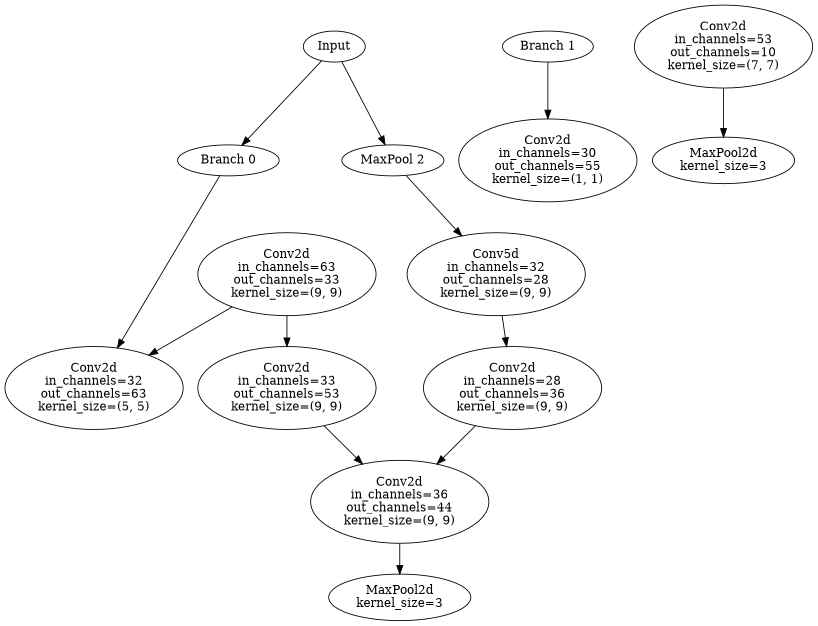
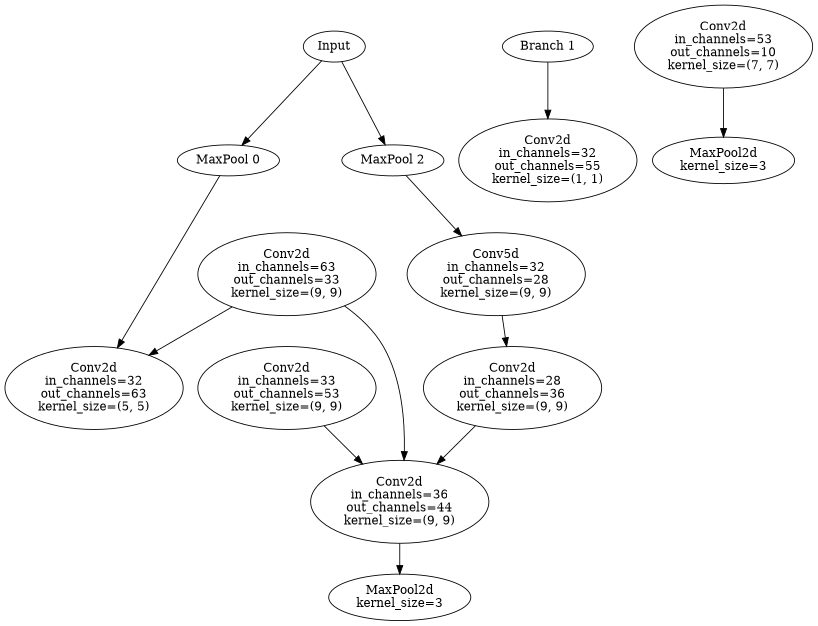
node "Branch 0": label "Branch 0" -> "MaxPool 0"
node "Conv2d in_channels=30 out_channels=55 kernel_size=(1, 1)": label "Conv2d in_channels=30 out_channels=55 kernel_size=(1, 1)" -> "Conv2d in_channels=32 out_channels=55 kernel_size=(1, 1)"
edge "Conv2d in_channels=63 out_channels=33 kernel_size=(9, 9)" -> "Conv2d in_channels=33 out_channels=53 kernel_size=(9, 9)": now "Conv2d in_channels=63 out_channels=33 kernel_size=(9, 9)" -> "Conv2d in_channels=36 out_channels=44 kernel_size=(9, 9)"
